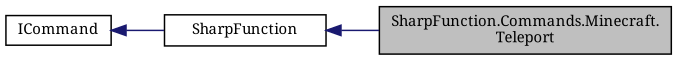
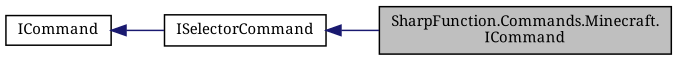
node "SharpFunction": label "SharpFunction" -> "ISelectorCommand"
node "SharpFunction.Commands.Minecraft. Teleport": label "SharpFunction.Commands.Minecraft. Teleport" -> "SharpFunction.Commands.Minecraft. ICommand"
